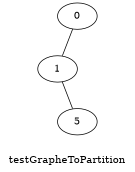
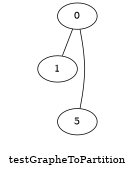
edge "1" -- "5": now "0" -- "5"
